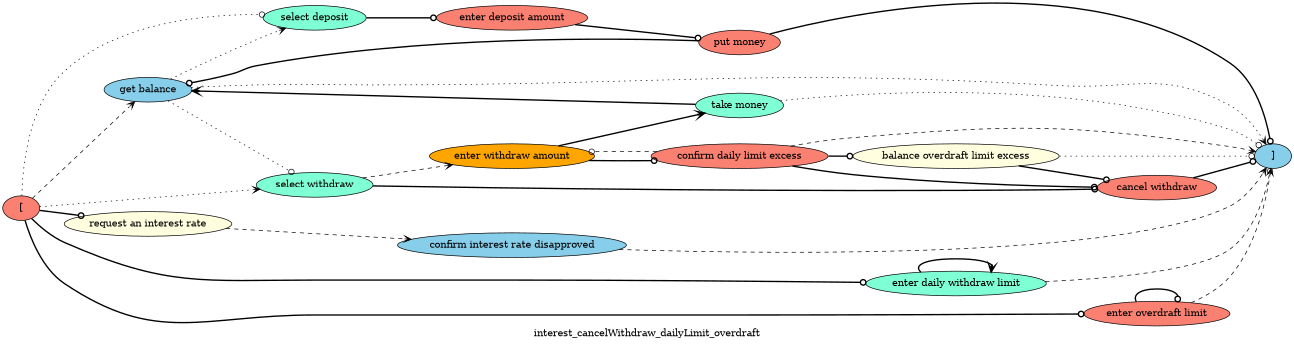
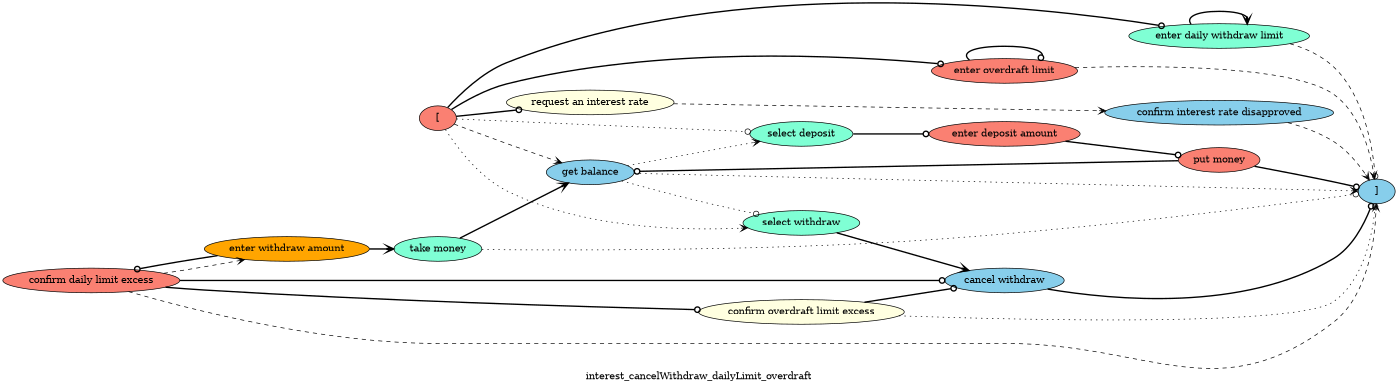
edge "confirm daily limit excess" -> "enter withdraw amount": arrowhead odot -> vee
node "balance overdraft limit excess": label "balance overdraft limit excess" -> "confirm overdraft limit excess"
edge "select withdraw" -> "enter withdraw amount": removed
node "cancel withdraw": fillcolor salmon -> skyblue
edge "select withdraw" -> "cancel withdraw": arrowhead odot -> vee
